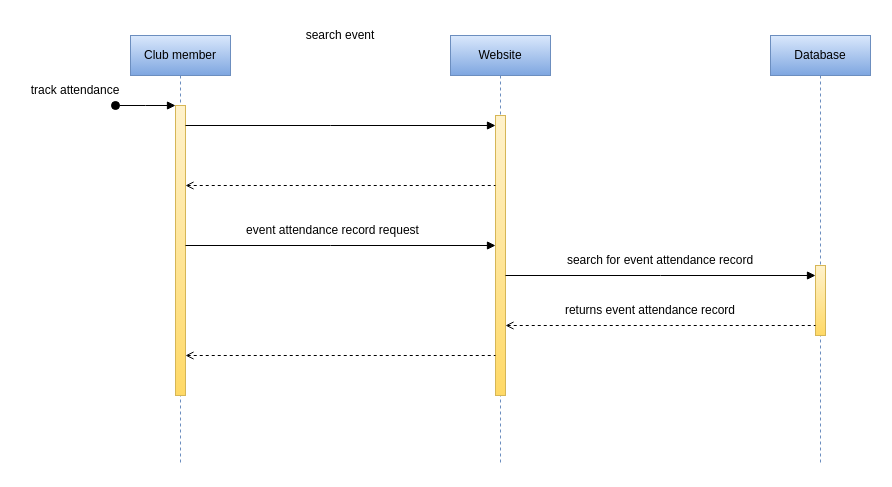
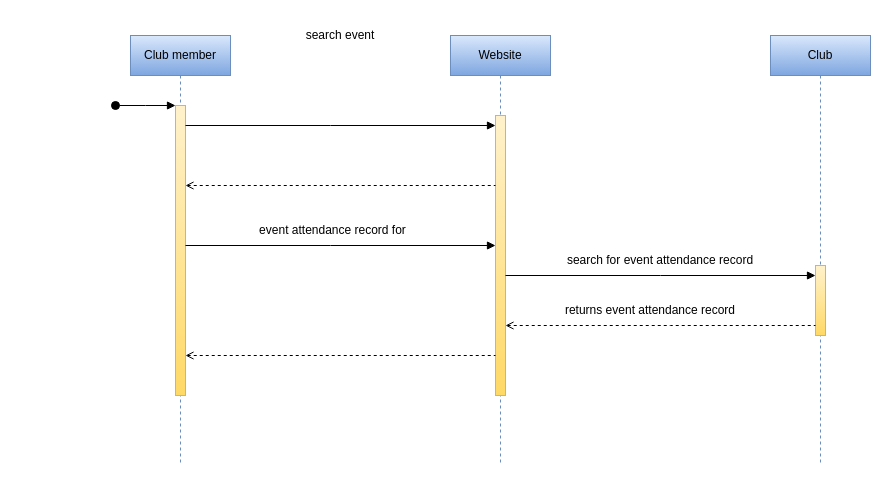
node "Database": label "Database" -> "Club"
node "track attendance": removed
node "event attendance record request": label "event attendance record request" -> "event attendance record for"
